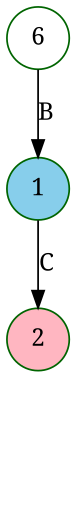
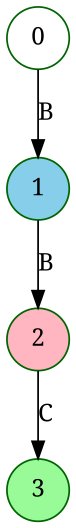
node "6": label "6" -> "0"
edge "1" -> "2": label "C" -> "B"
node "3": added
